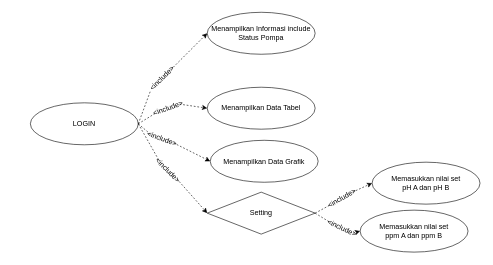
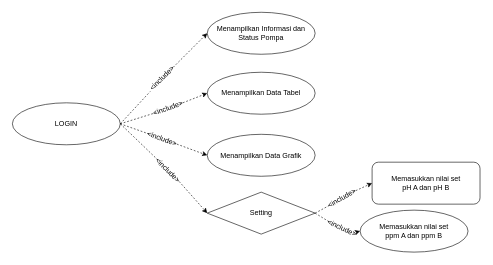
node "Menampilkan Informasi include Status Pompa": label "Menampilkan Informasi include Status Pompa" -> "Menampilkan Informasi dan Status Pompa"
node "Menampilkan Data Tabel": moved (261, 108) -> (261, 93)
node "LOGIN": moved (84, 124) -> (66, 124)
node "Menampilkan Data Grafik": moved (264, 161) -> (261, 155)
node "Memasukkan nilai set pH A dan pH B": shape ellipse -> rounded rectangle
